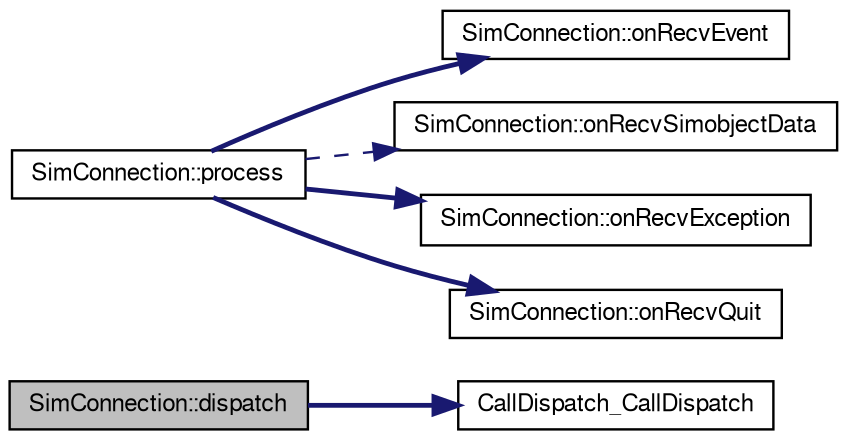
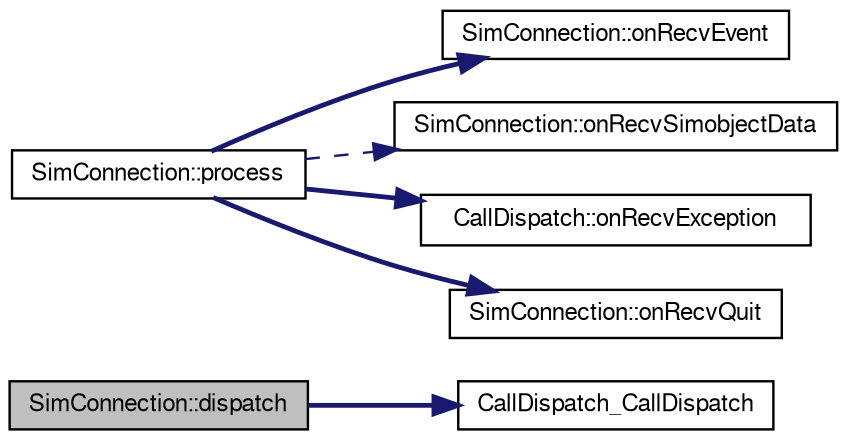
node "SimConnection::onRecvException": label "SimConnection::onRecvException" -> "CallDispatch::onRecvException"
